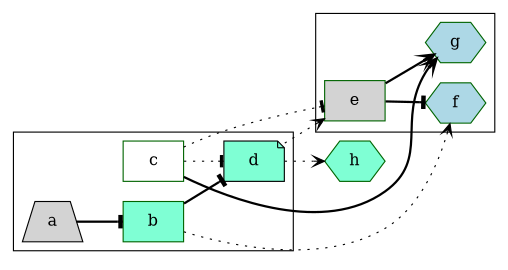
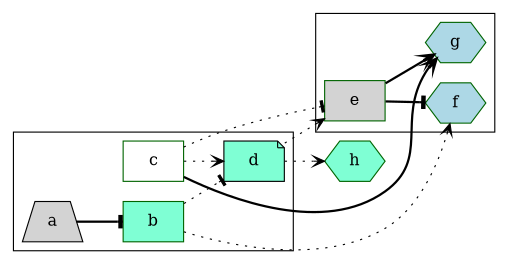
edge "c" -> "d": arrowhead tee -> vee
edge "b" -> "d": style bold -> dotted
